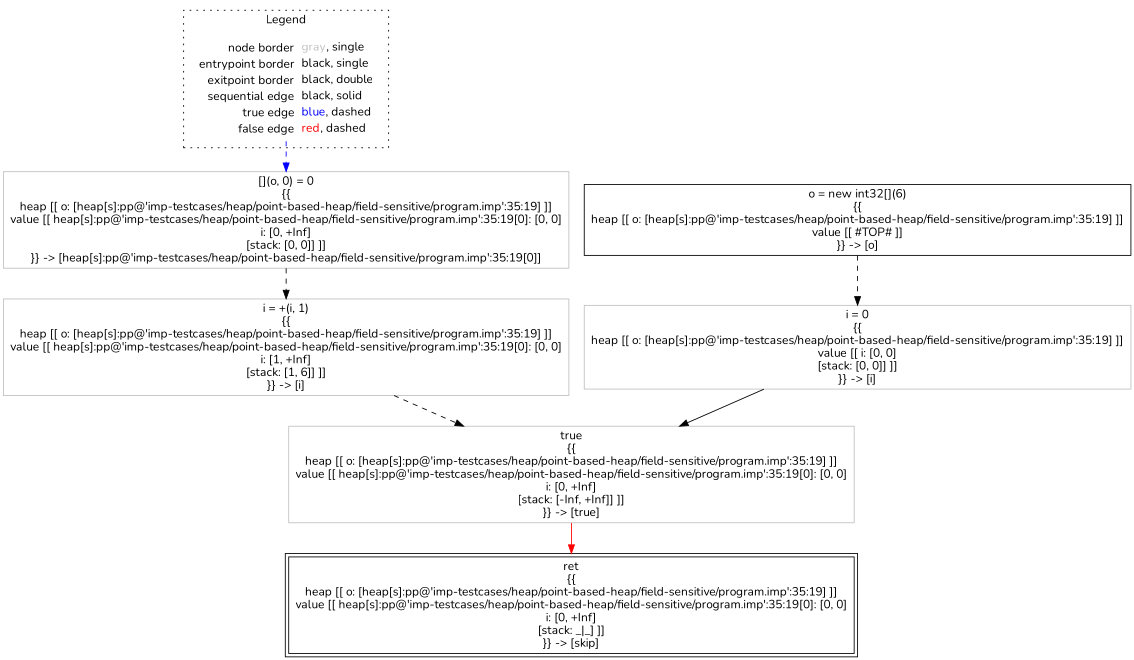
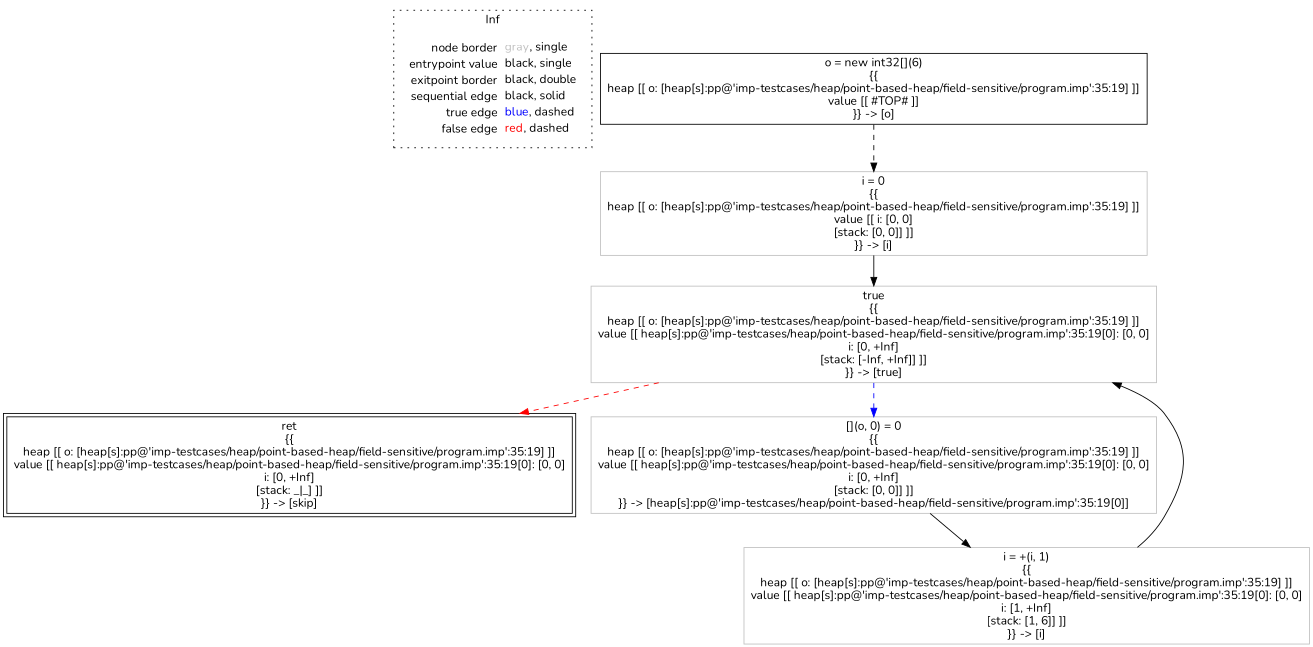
cluster "Legend": label "Legend" -> "Inf"
node "node border": text "entrypoint border" -> "entrypoint value"
edge "node border" -> "[](o, 0) = 0": now "true" -> "[](o, 0) = 0"
edge "[](o, 0) = 0" -> "i = +(i, 1)": style dashed -> solid
edge "i = +(i, 1)" -> "true": style dashed -> solid
edge "true" -> "ret": style solid -> dashed
